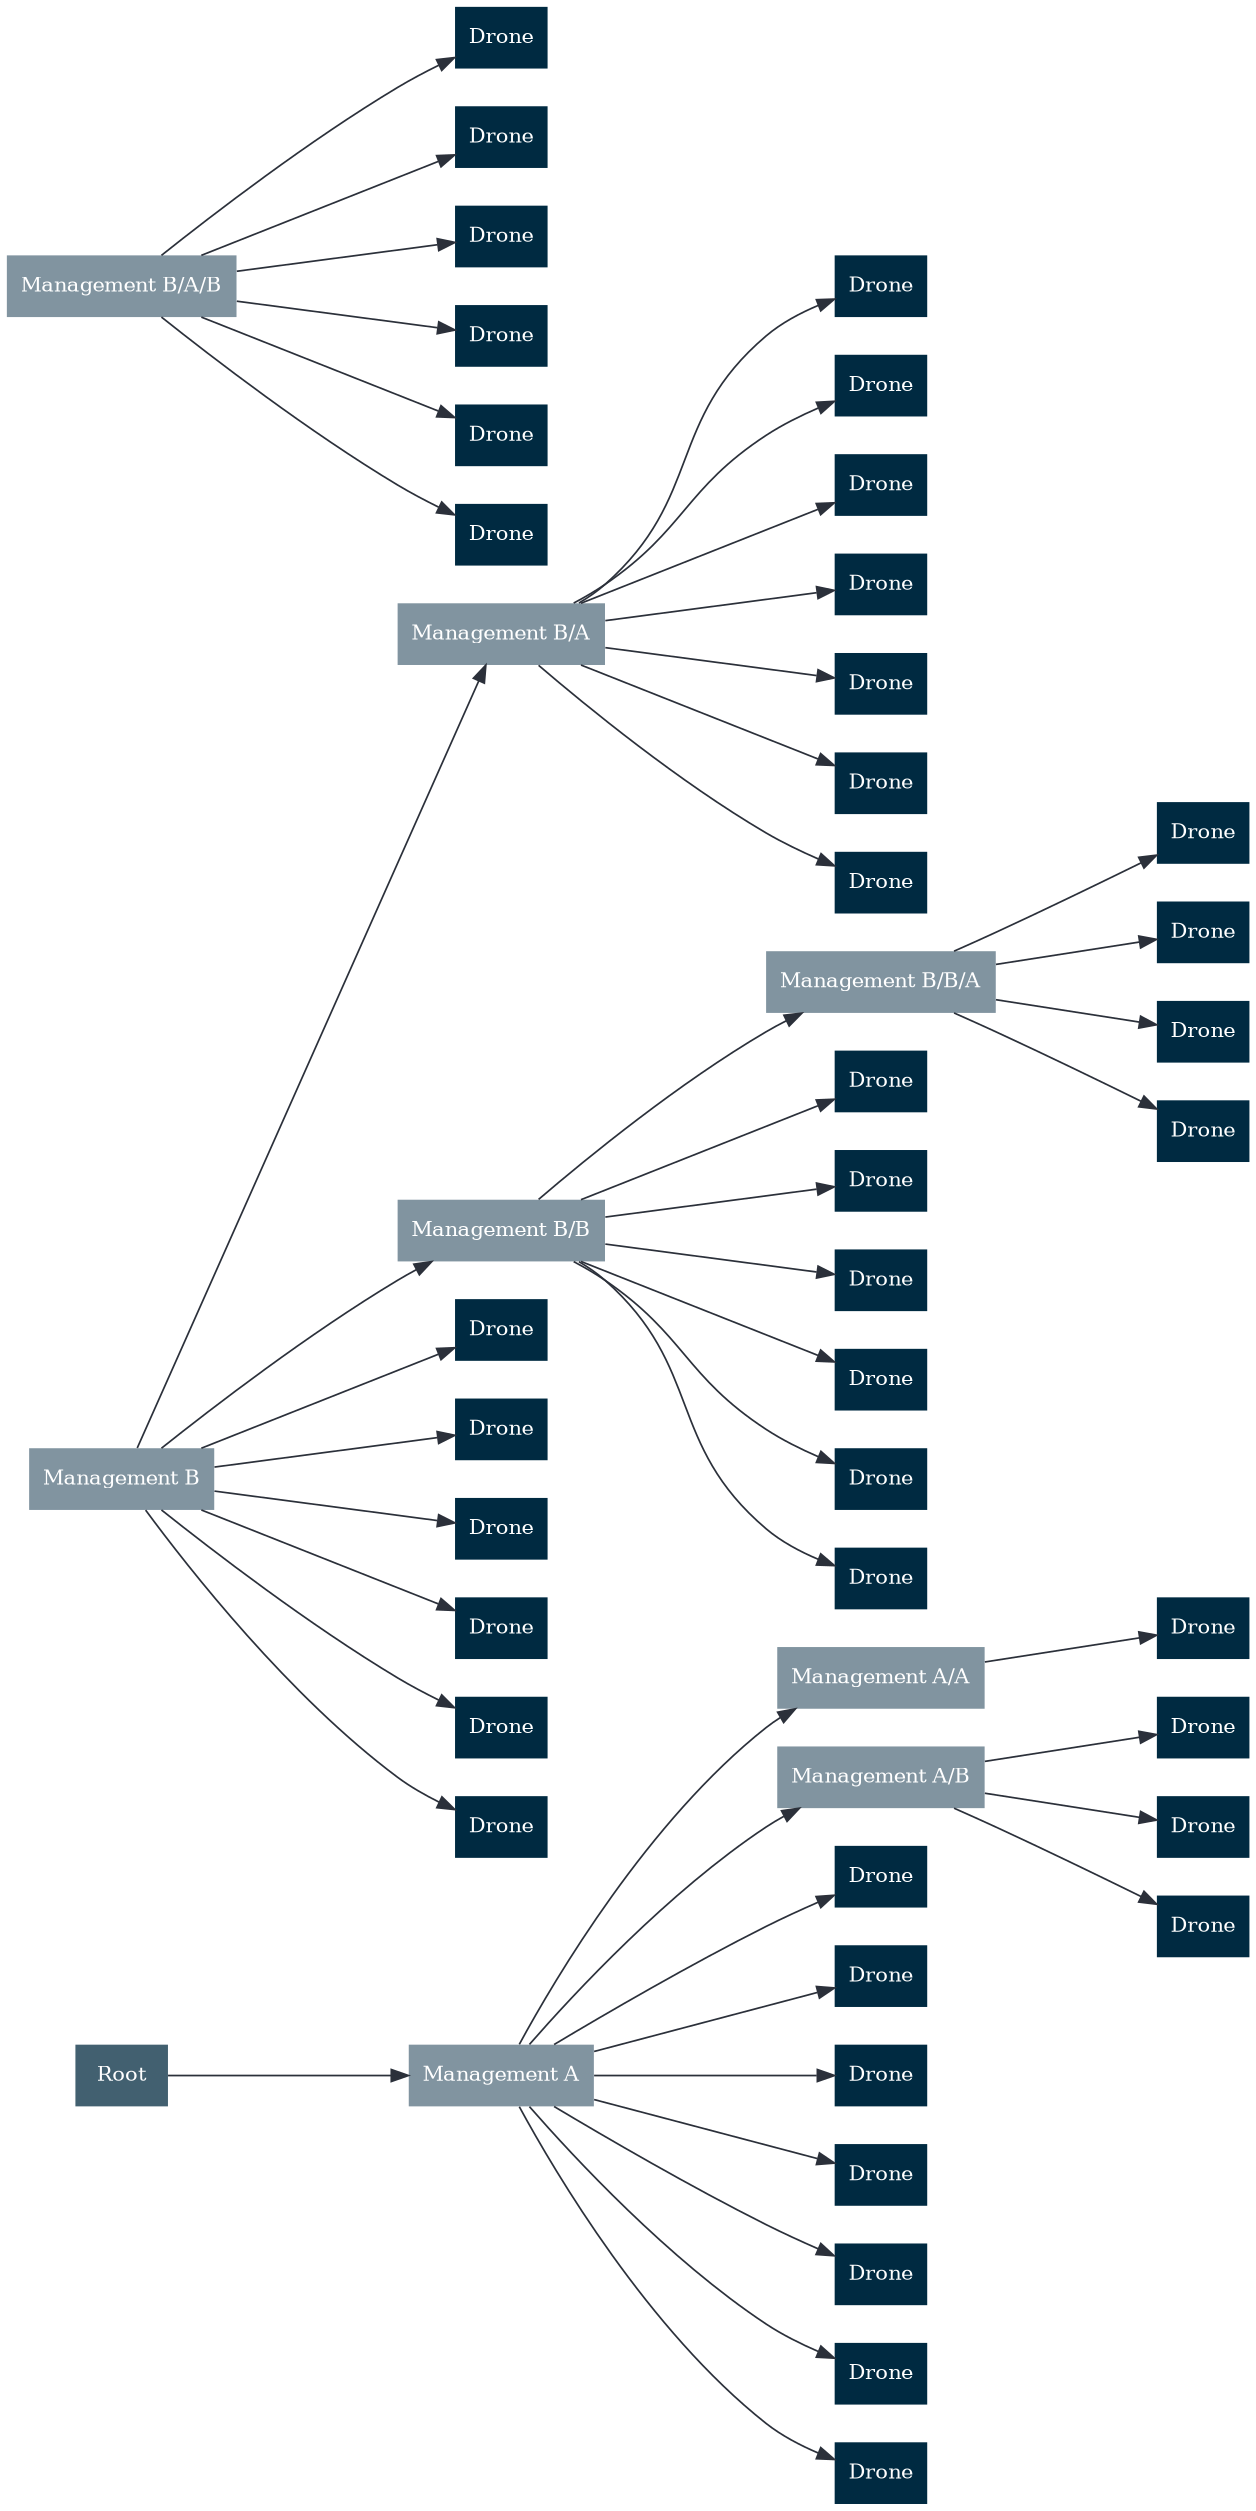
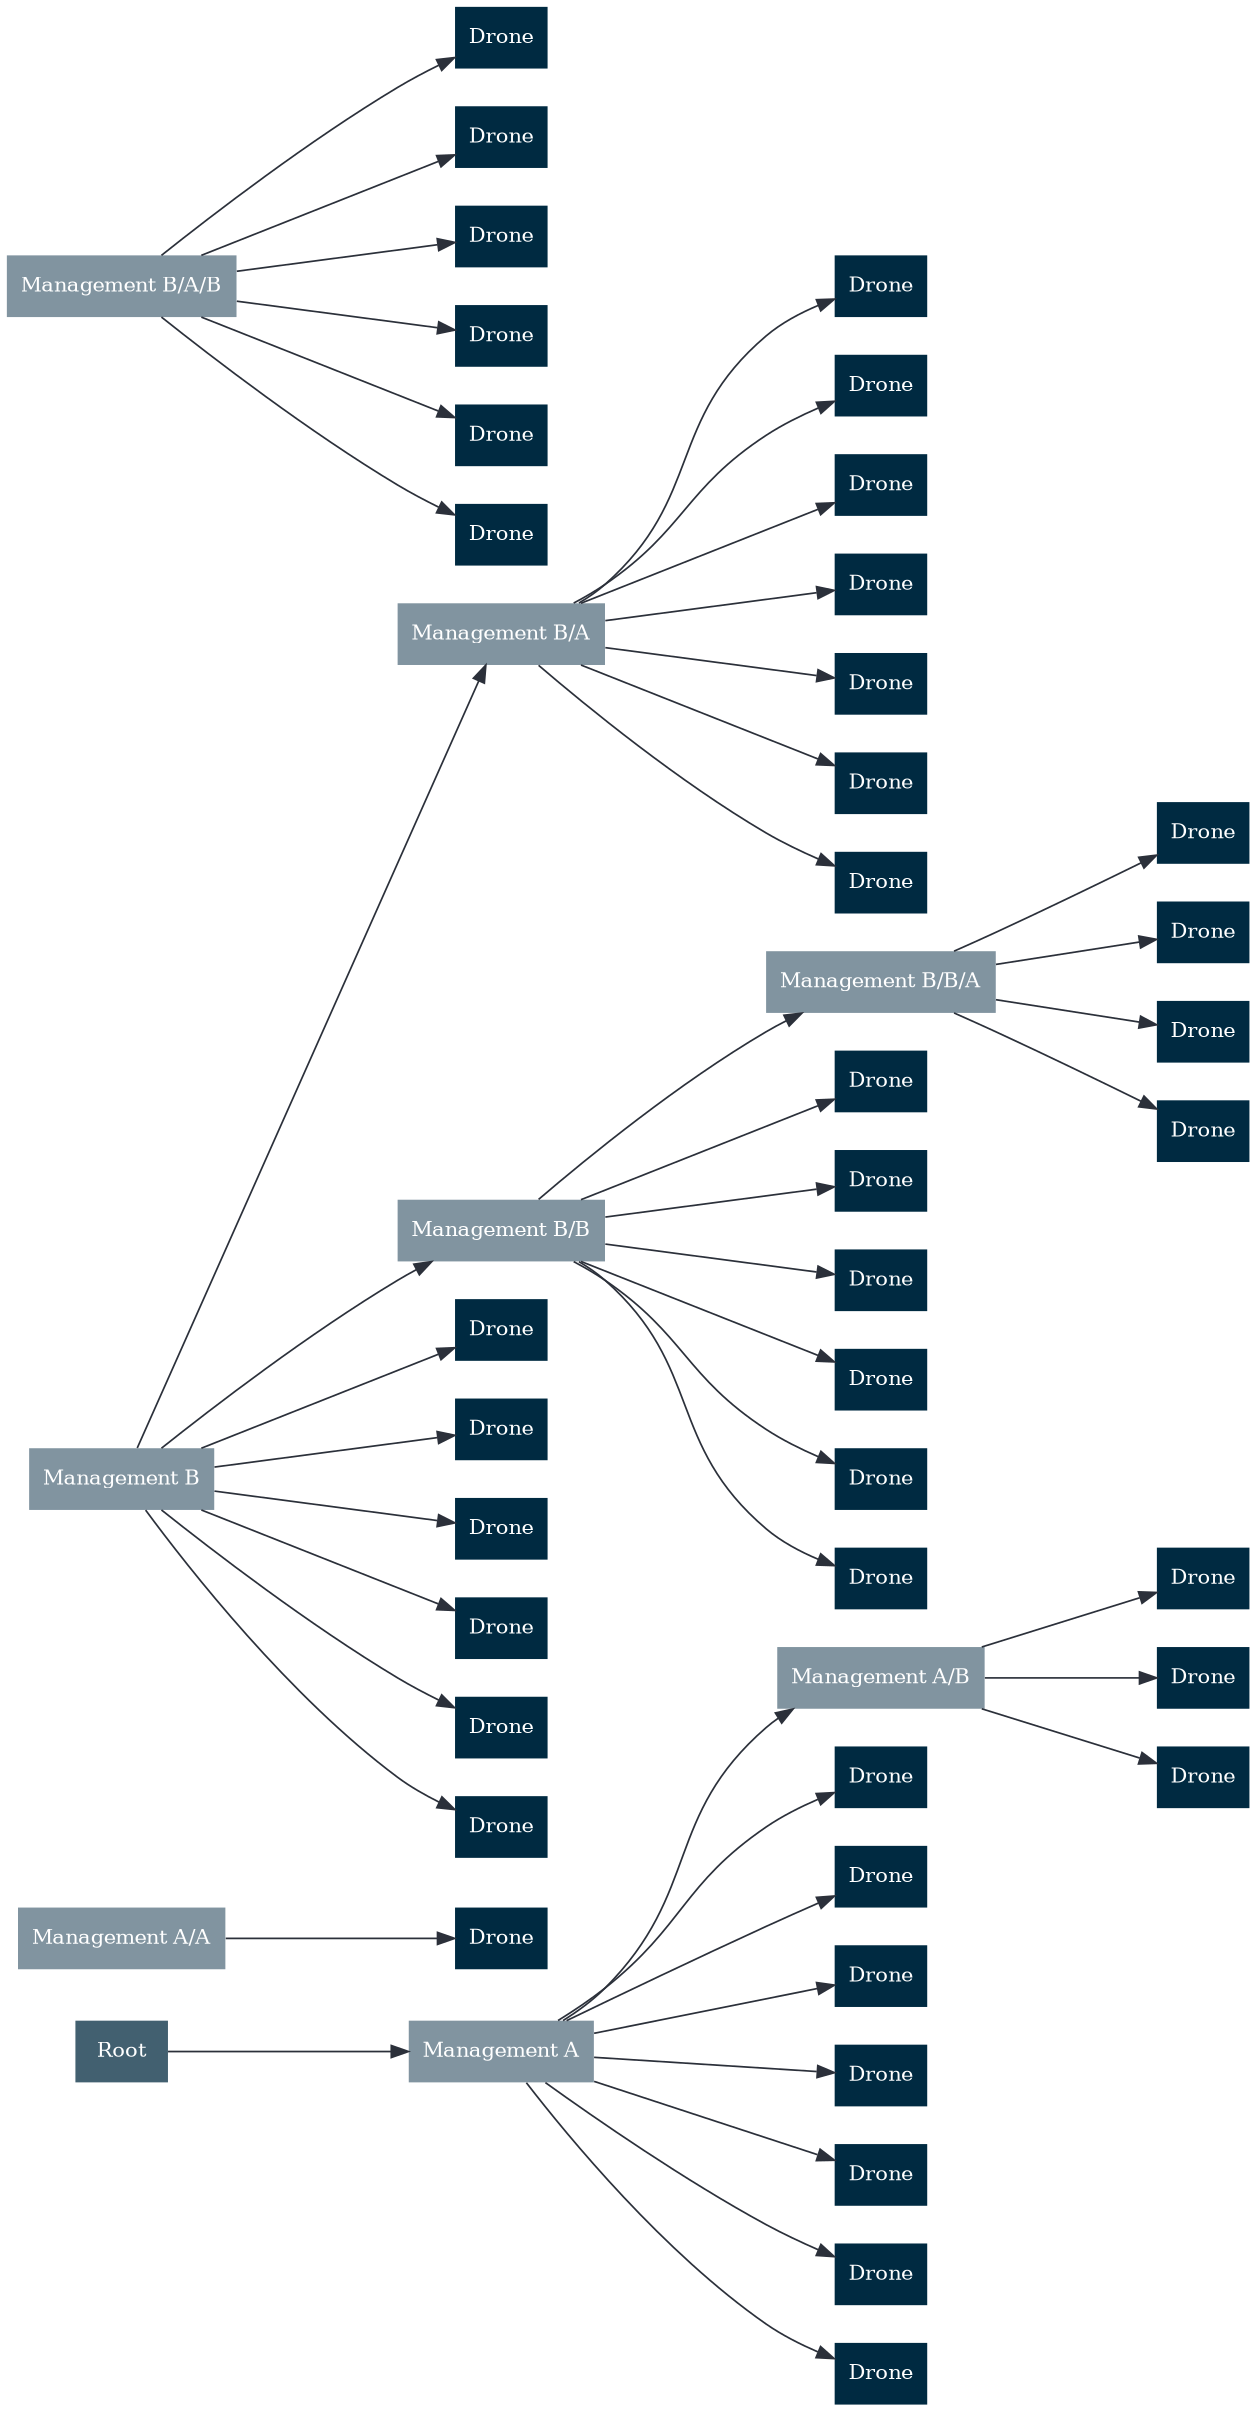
edge "Management A" -> "Management A/A": removed
